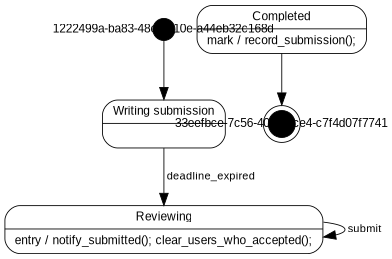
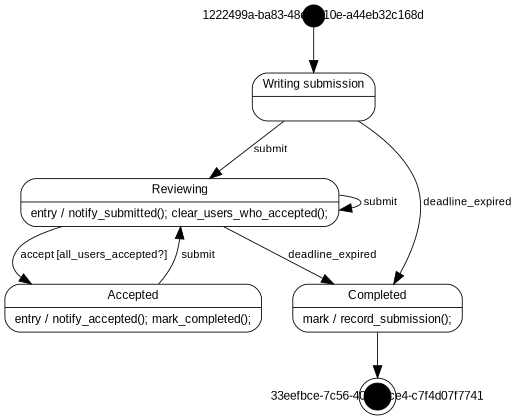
edge "Writing submission" -> "Reviewing": label " deadline_expired  " -> " submit  "
edge "Writing submission" -> "Completed": added, label "deadline_expired"
edge "Reviewing" -> "Completed": added, label "deadline_expired"
node "Accepted": added
